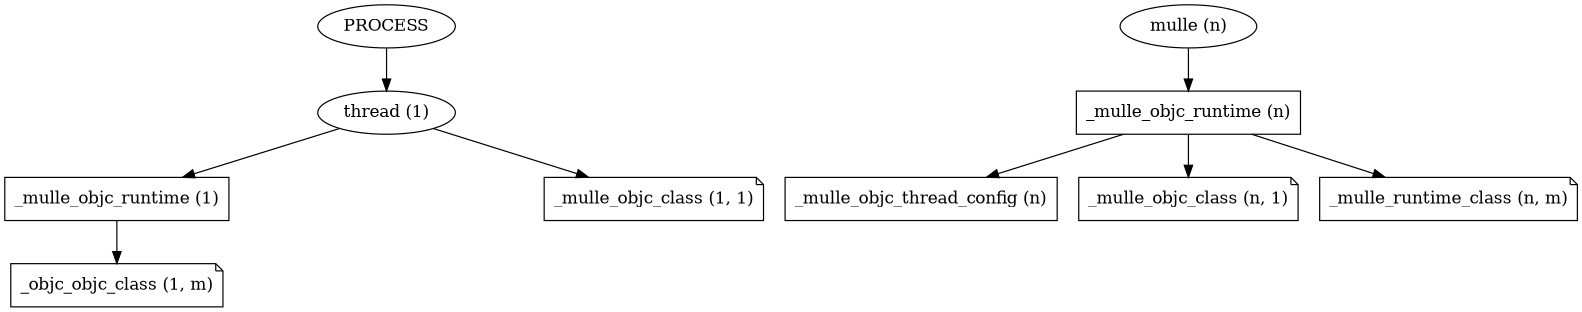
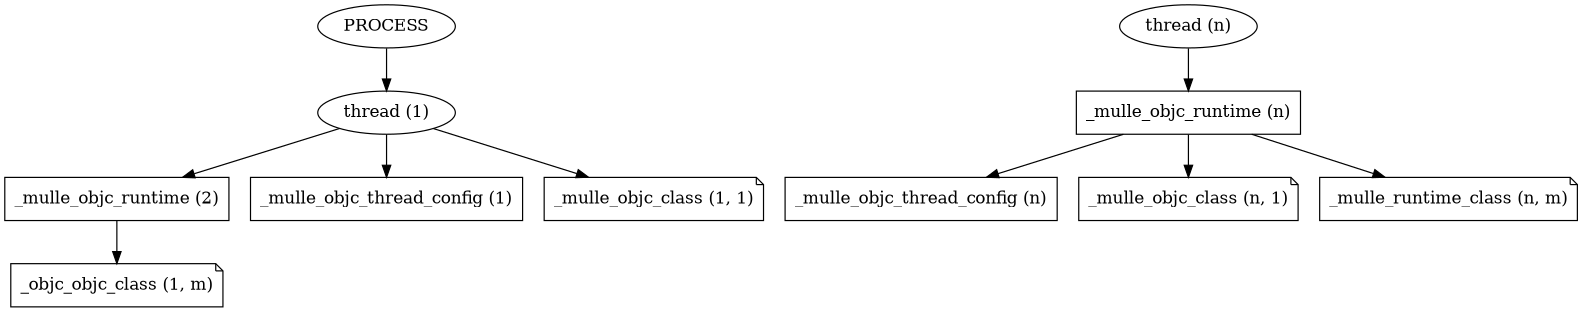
node "mulle (n)": label "mulle (n)" -> "thread (n)"
node "_mulle_objc_runtime (1)": label "_mulle_objc_runtime (1)" -> "_mulle_objc_runtime (2)"
node "_mulle_objc_thread_config (1)": added
